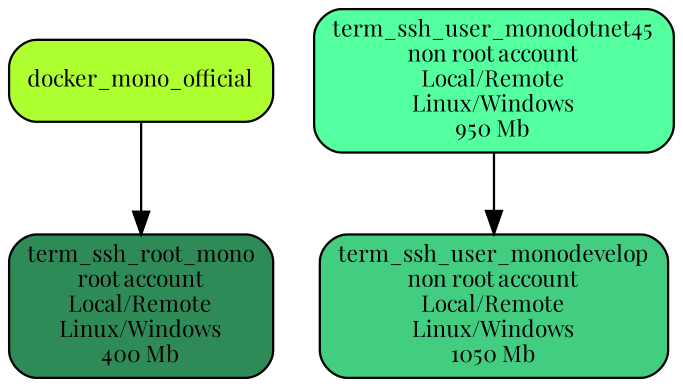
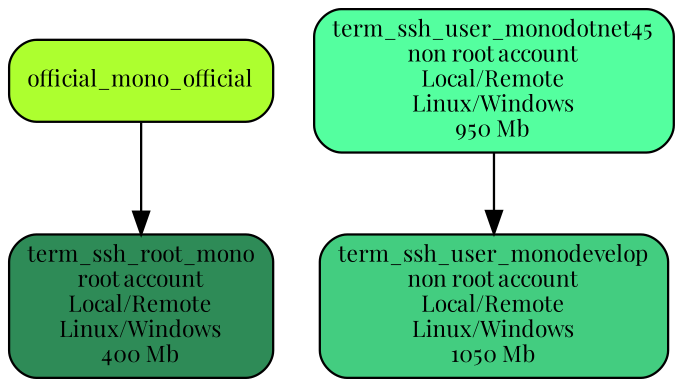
node "docker_mono_official": label "docker_mono_official" -> "official_mono_official"
